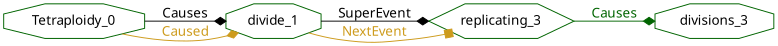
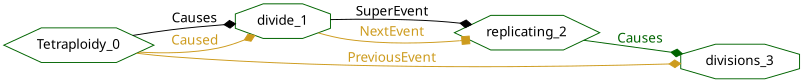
node "Tetraploidy_0": shape octagon -> hexagon
node "replicating_3": label "replicating_3" -> "replicating_2"
edge "Tetraploidy_0" -> "divisions_3": added, label "PreviousEvent"
